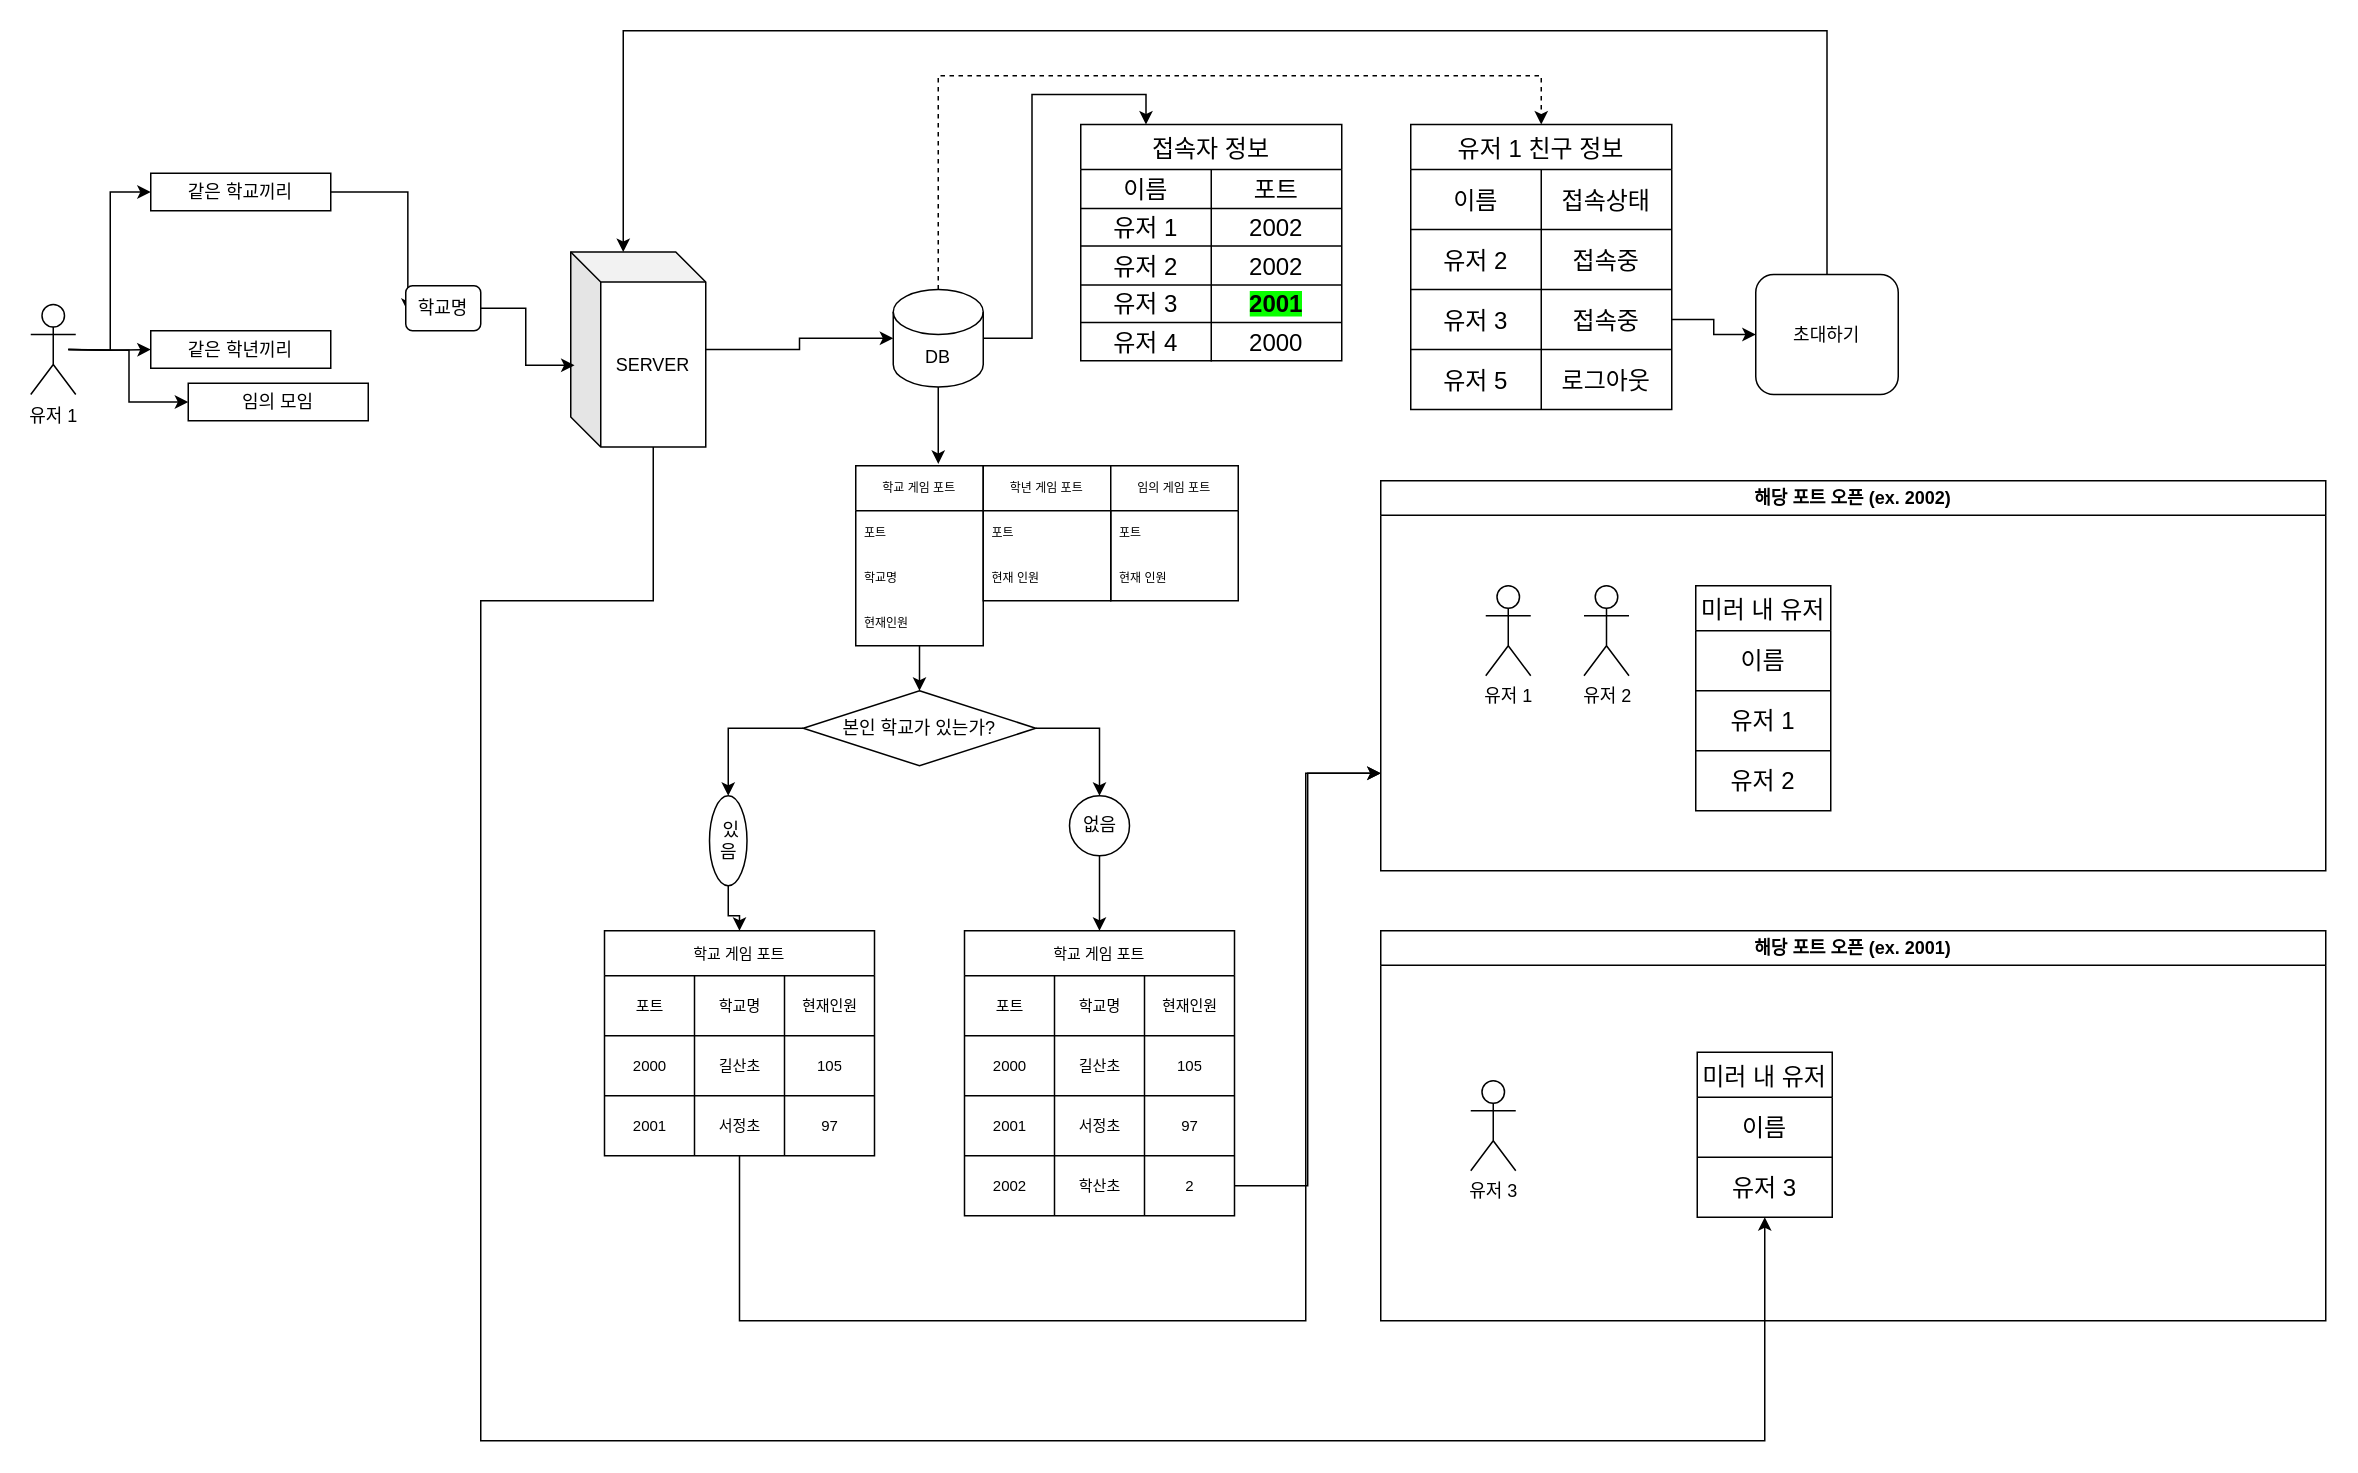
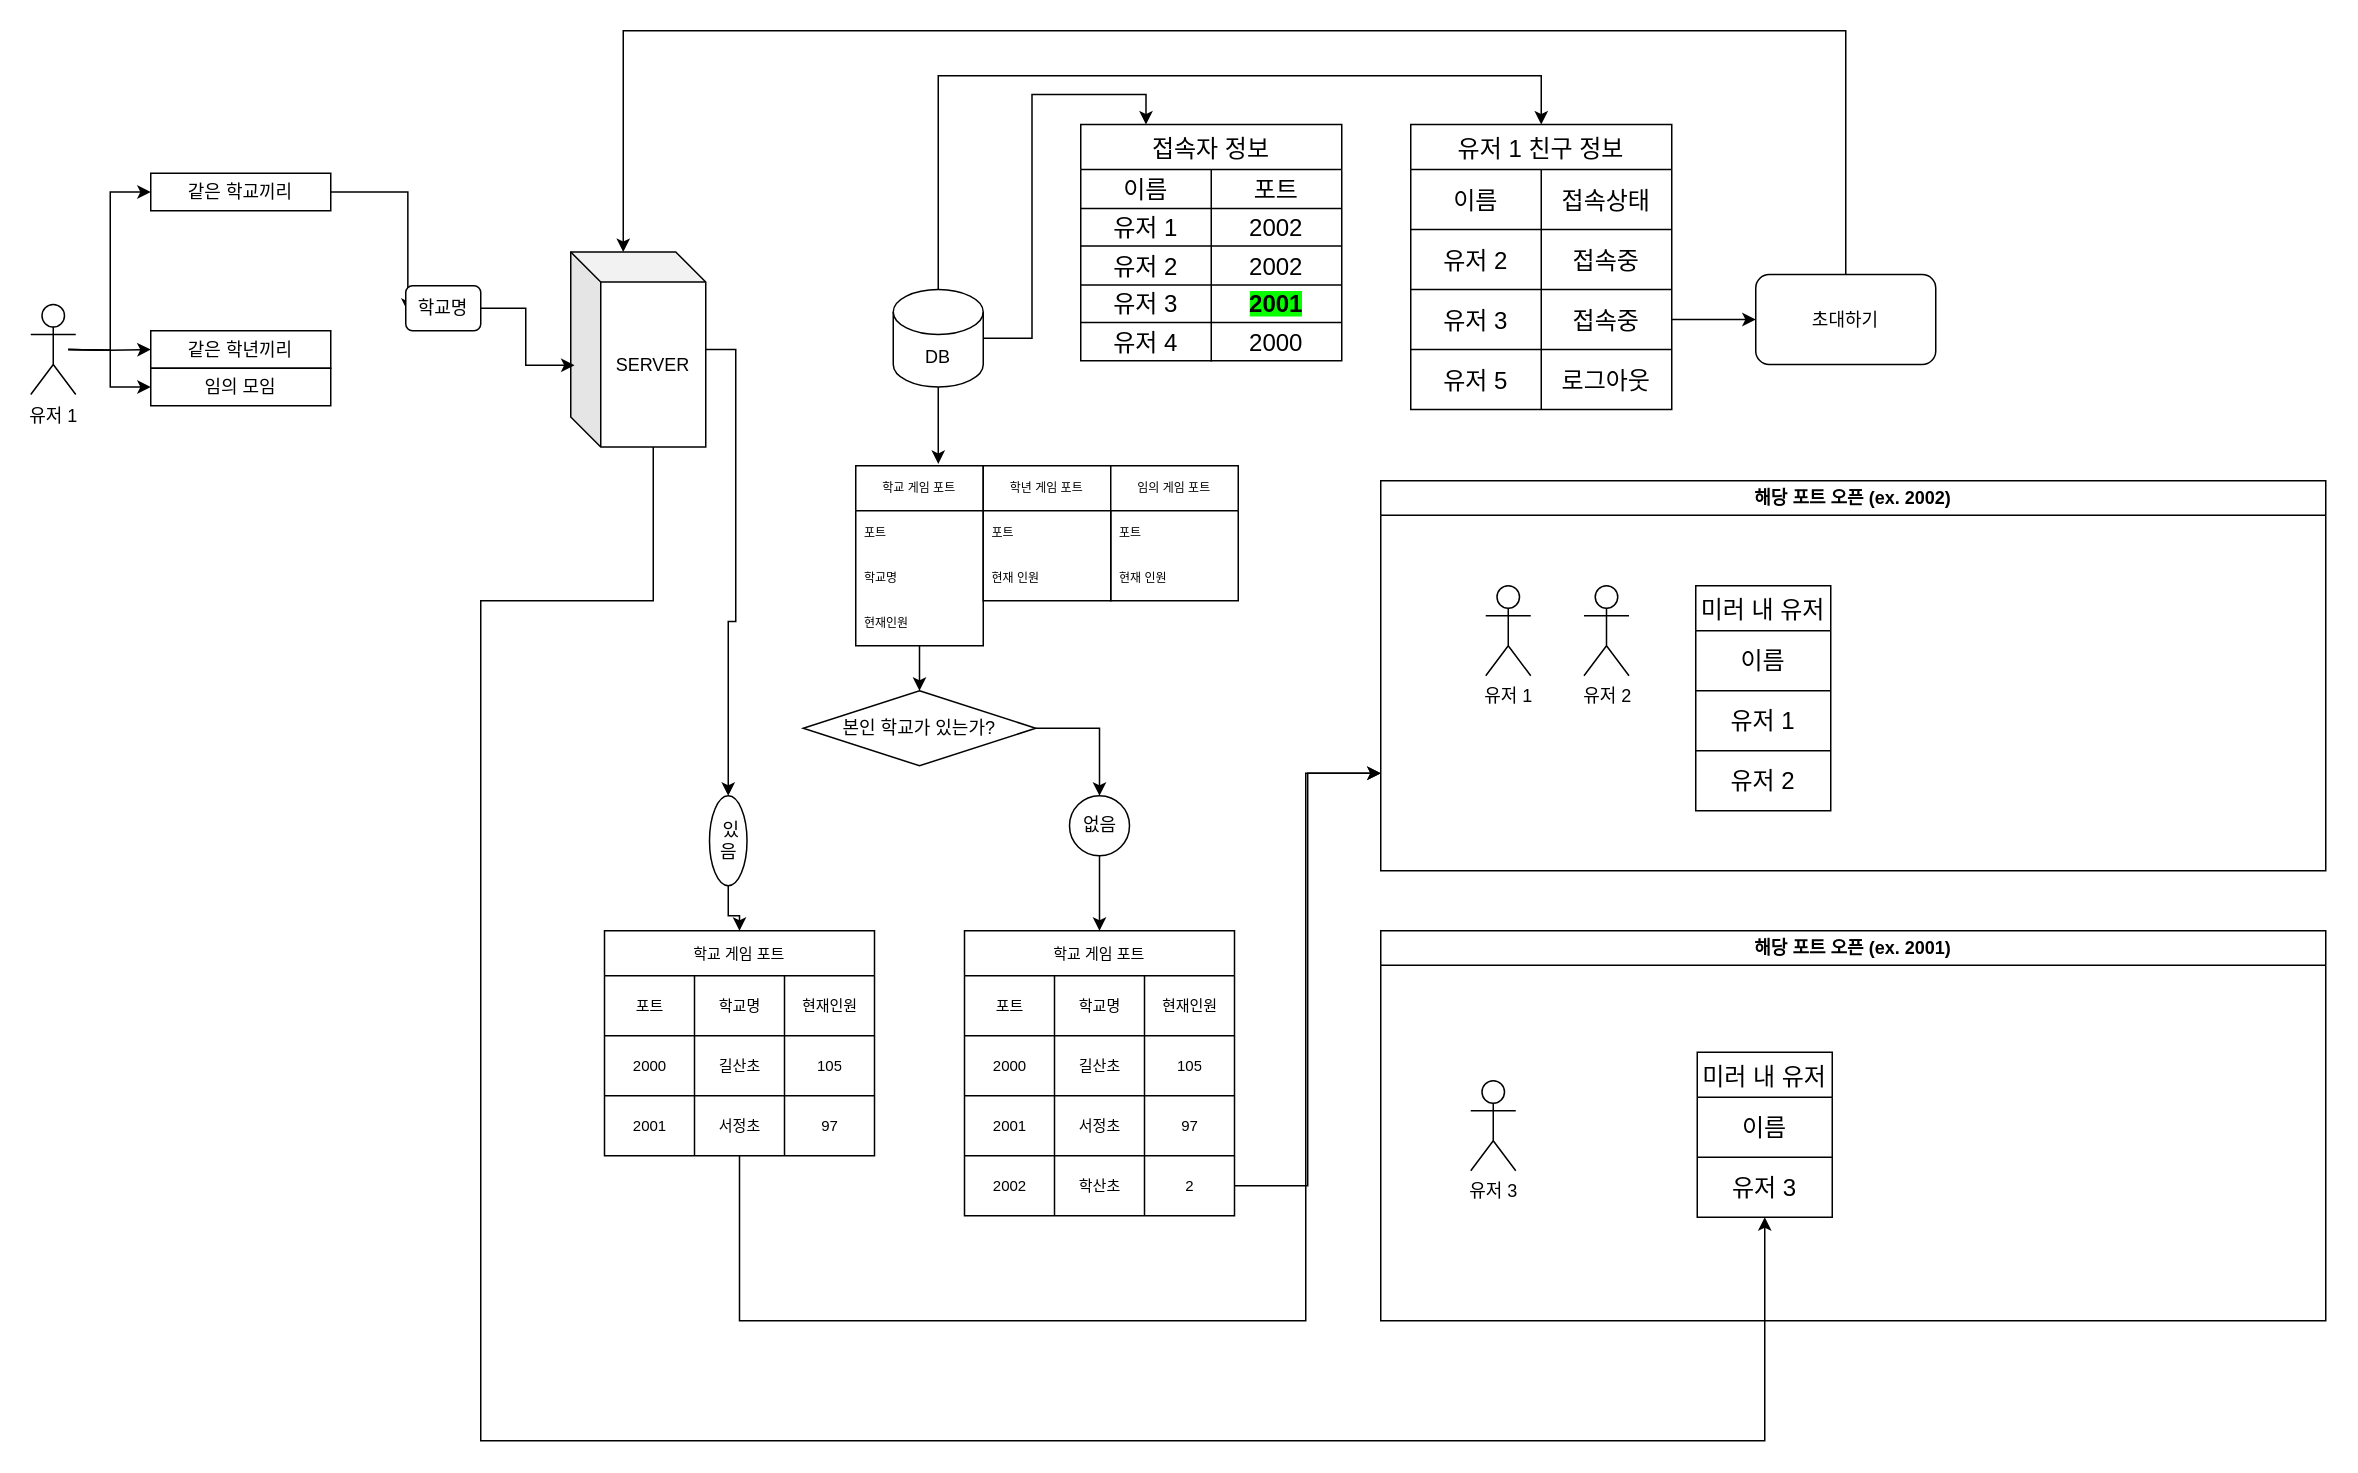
edge "DB" -> "유저 1 친구 정보": style dashed -> solid
node "초대하기": size 143x120 -> 180x90
edge "SERVER" -> "DB": now "SERVER" -> "있음"
node "임의 모임": moved (278, 402) -> (241, 387)
edge "본인 학교가 있는가?" -> "있음": removed
